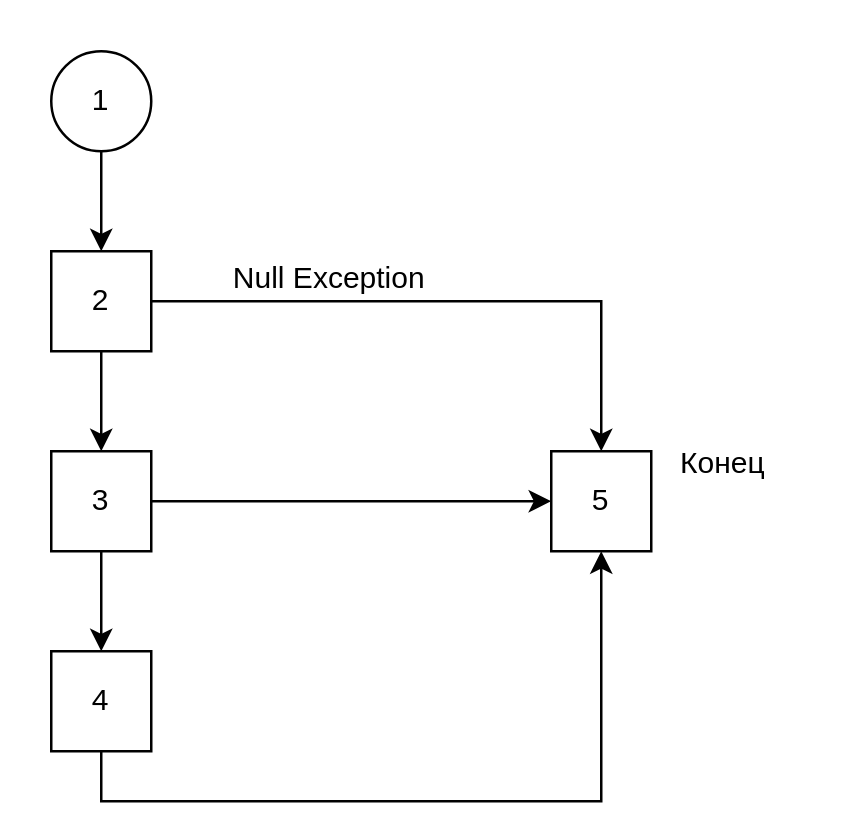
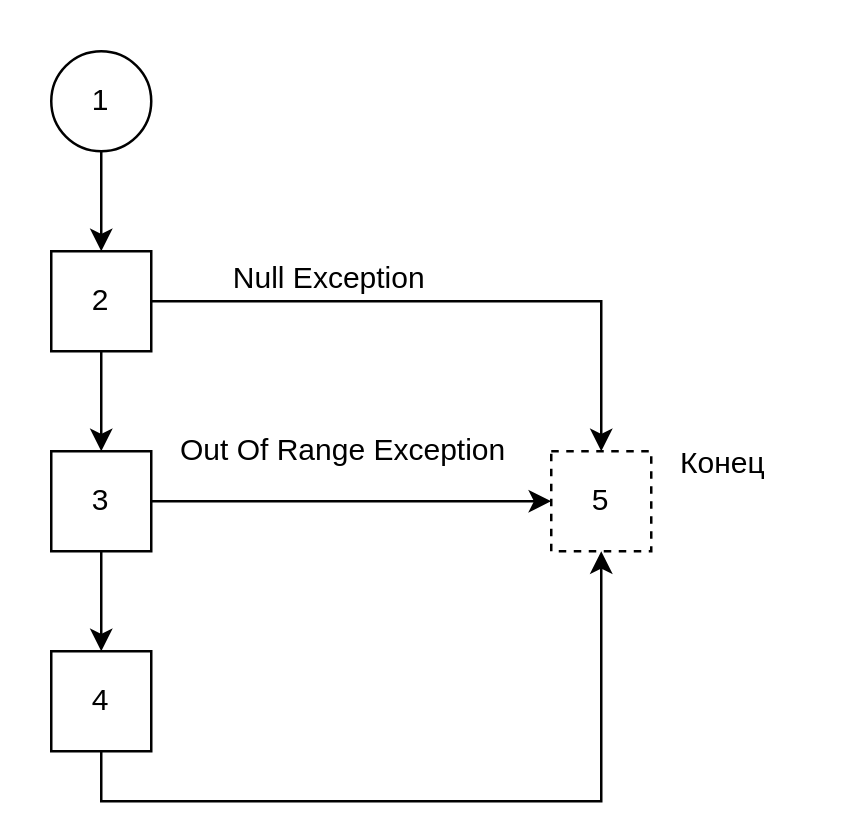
node "Out Of Range Exception": added
node "5": style solid -> dashed
